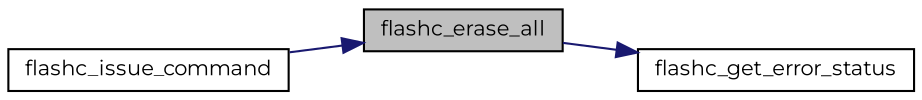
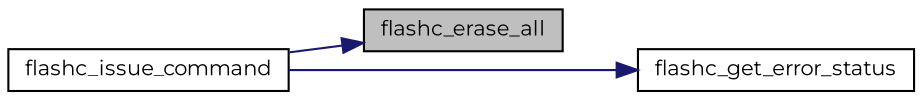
edge "flashc_erase_all" -> "flashc_get_error_status": now "flashc_issue_command" -> "flashc_get_error_status"
